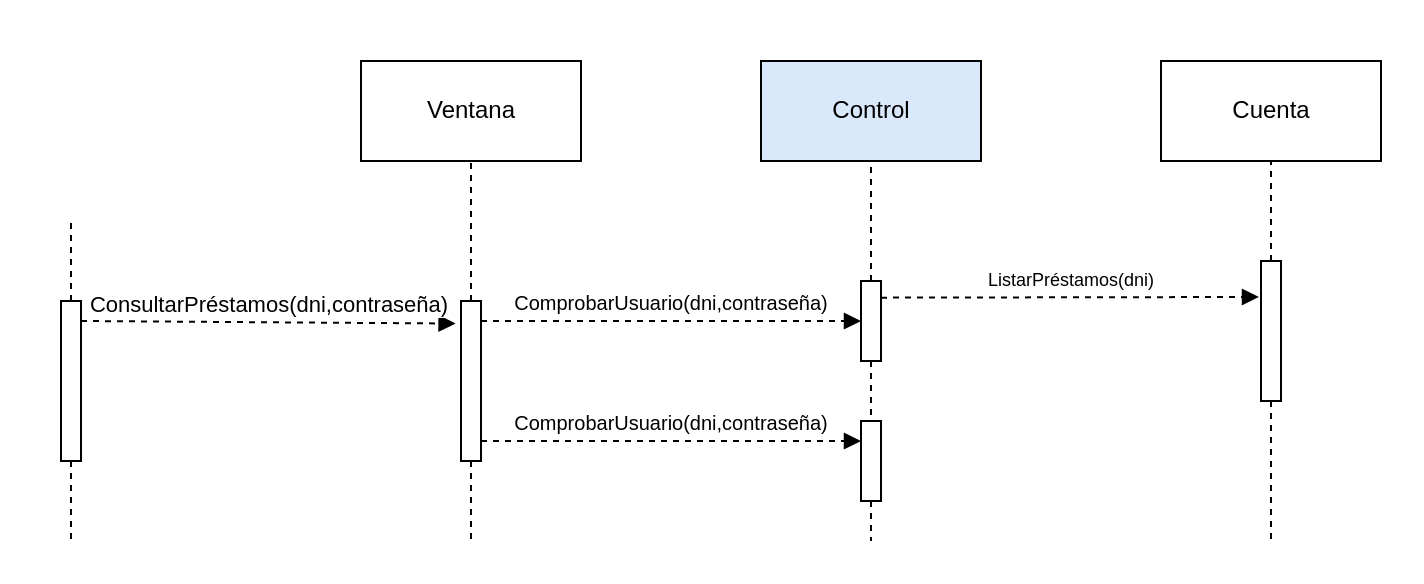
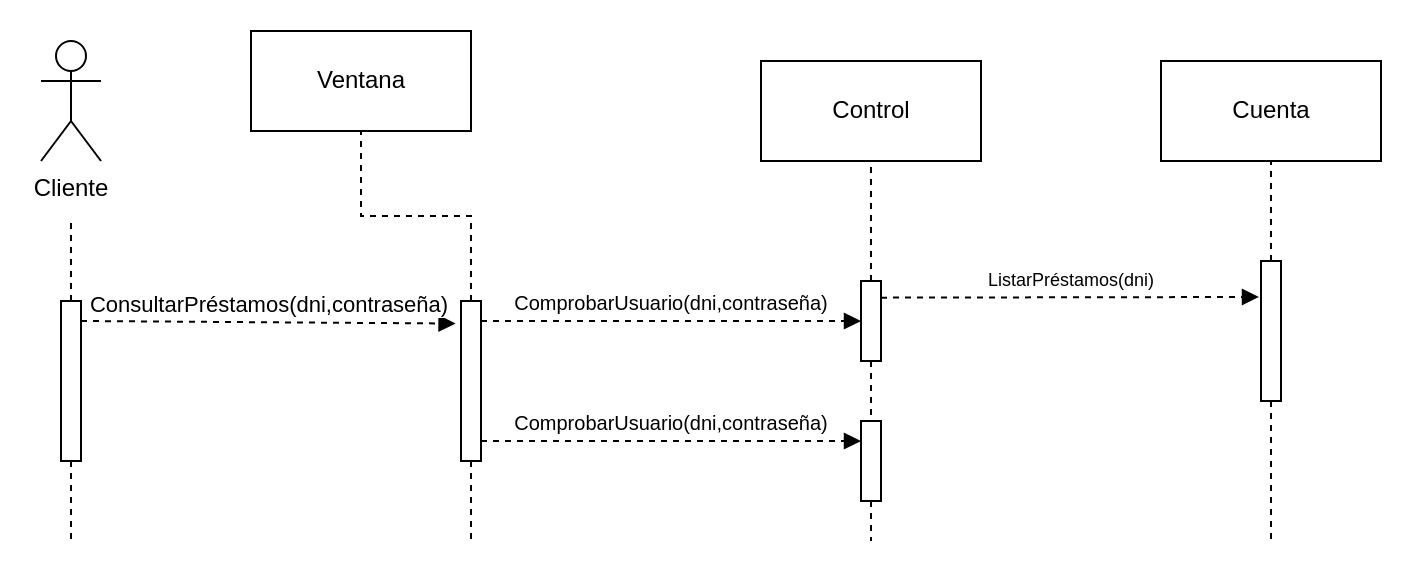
node "Cliente": added
node "Ventana": moved (471, 111) -> (361, 81)
node "Control": fillcolor #dae8fc -> #ffffff
